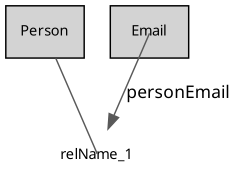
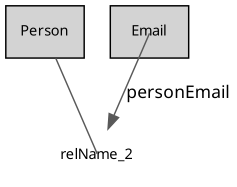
node "relName_1": label "relName_1" -> "relName_2"
